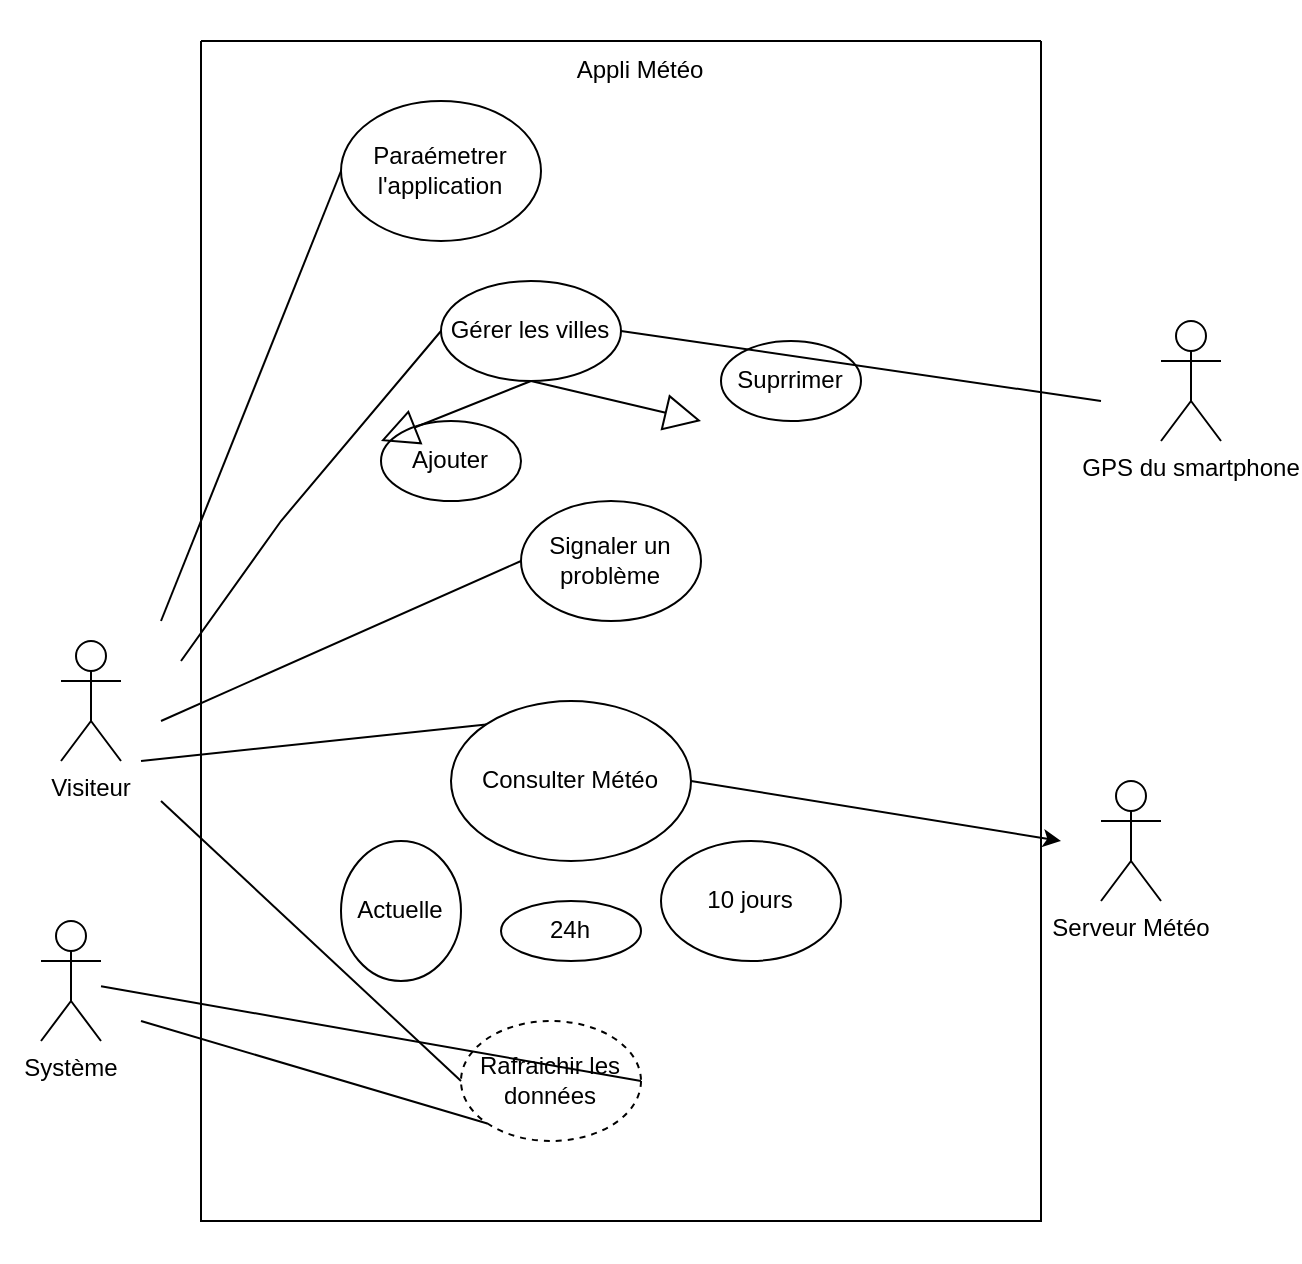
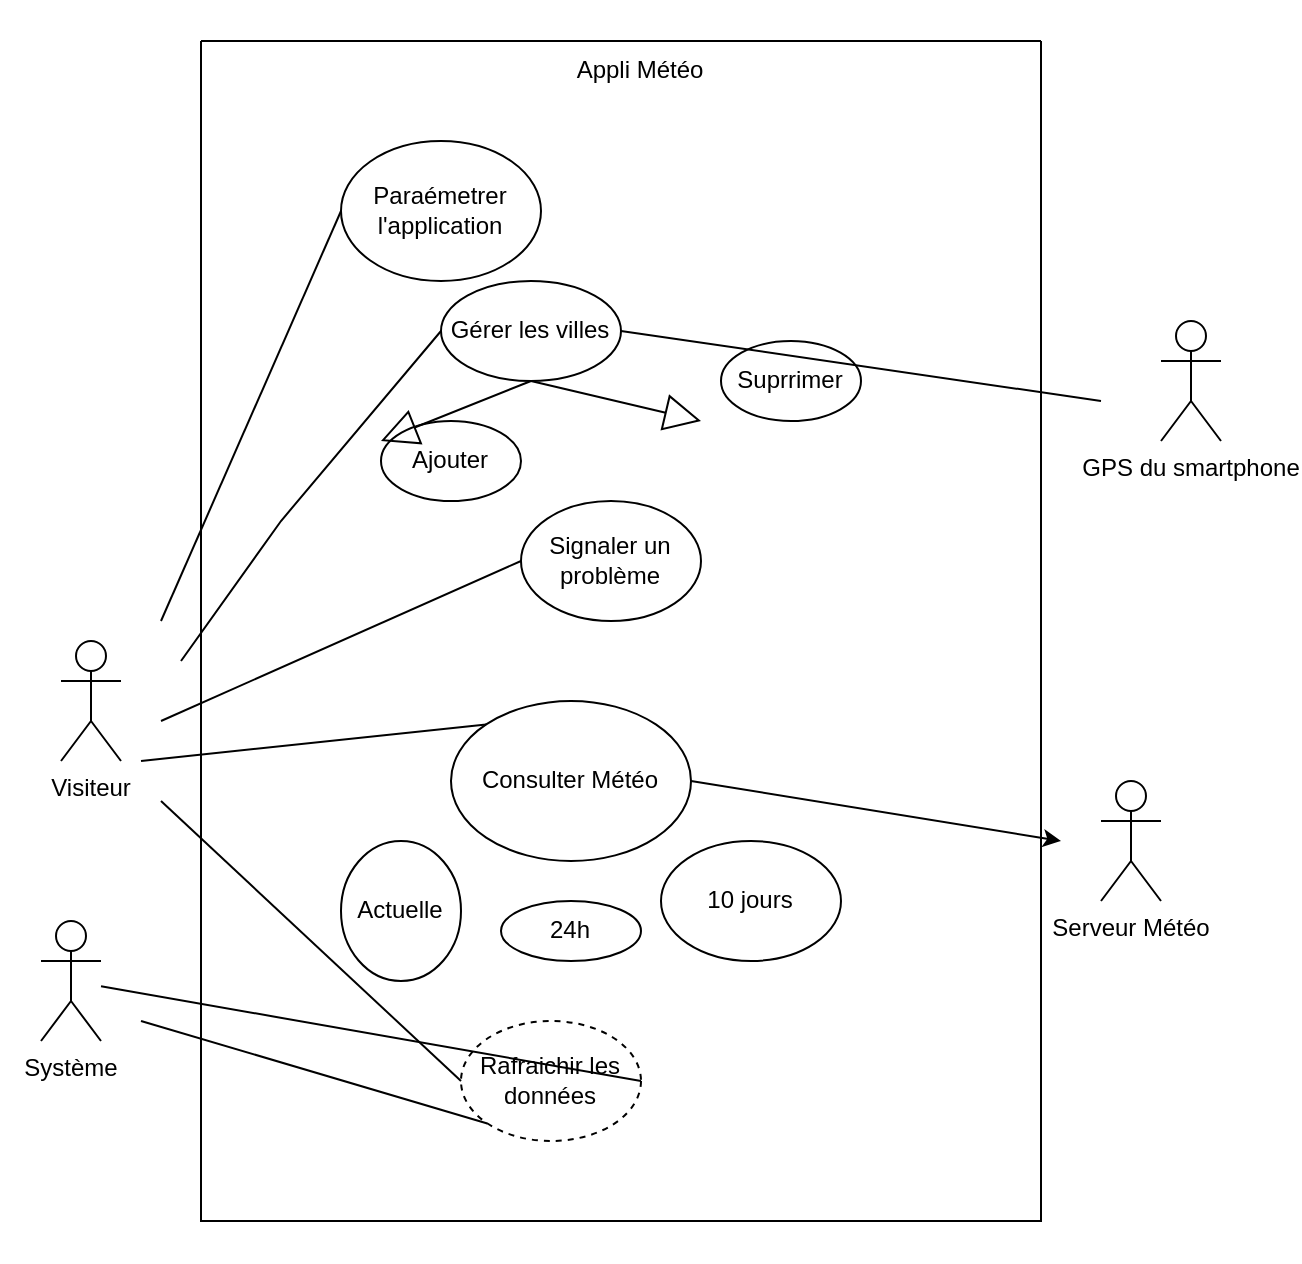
node "Paraémetrer l'application": moved (441, 171) -> (441, 211)
